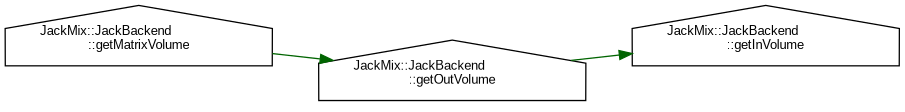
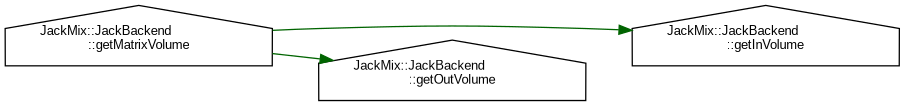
edge "JackMix::JackBackend ::getOutVolume" -> "JackMix::JackBackend ::getInVolume": now "JackMix::JackBackend ::getMatrixVolume" -> "JackMix::JackBackend ::getInVolume"
